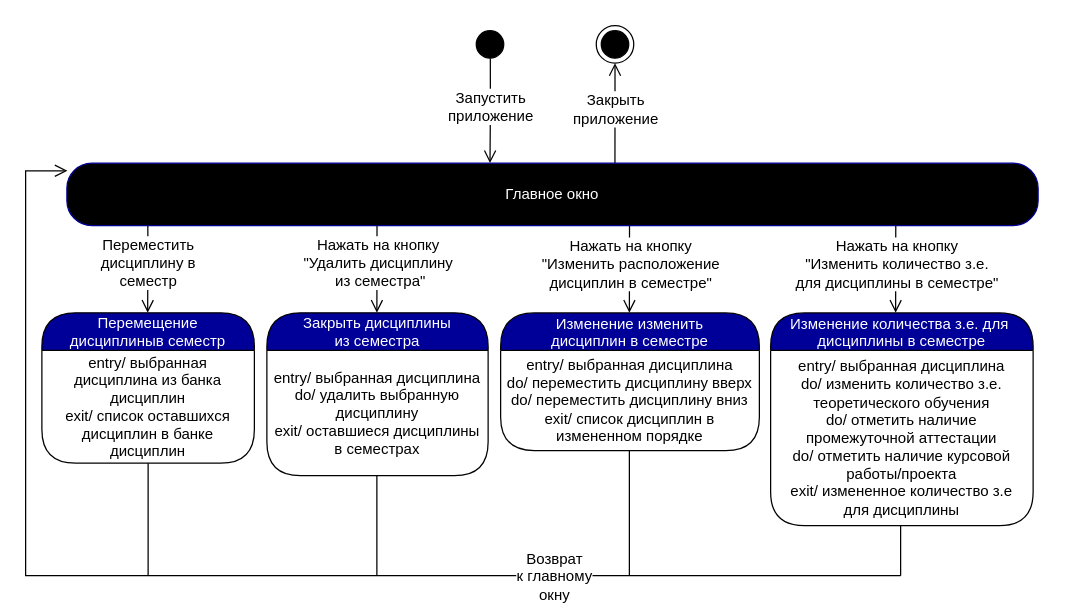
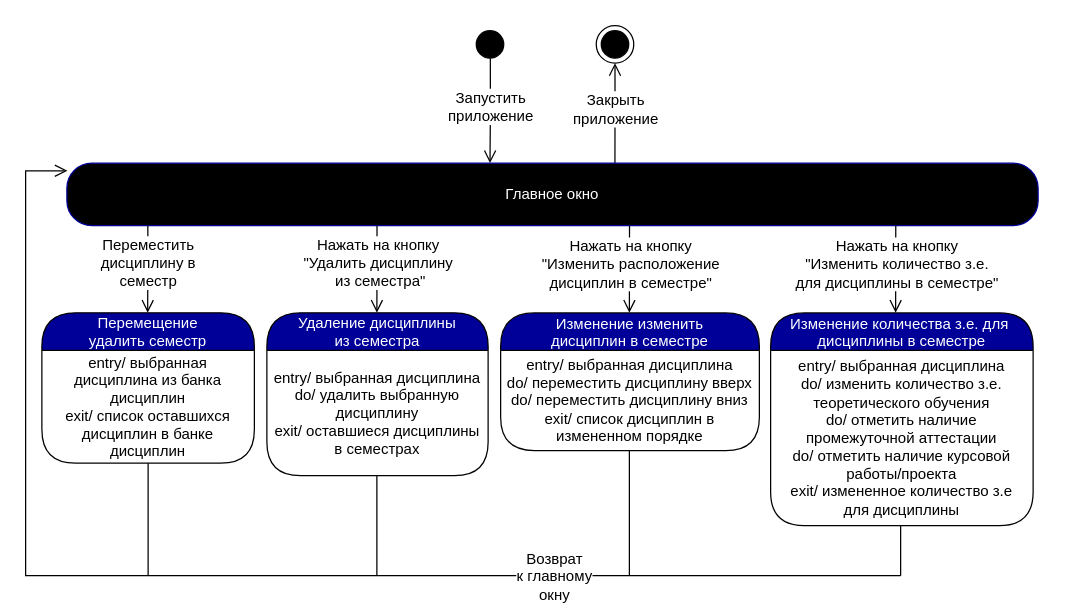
node "Перемещение дисциплиныв семестр": label "Перемещение дисциплиныв семестр" -> "Перемещение удалить семестр"
node "Закрыть дисциплины из семестра": label "Закрыть дисциплины из семестра" -> "Удаление дисциплины из семестра"
